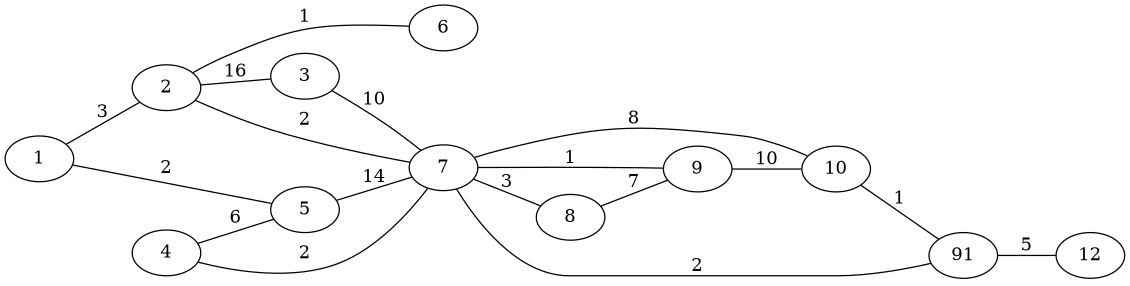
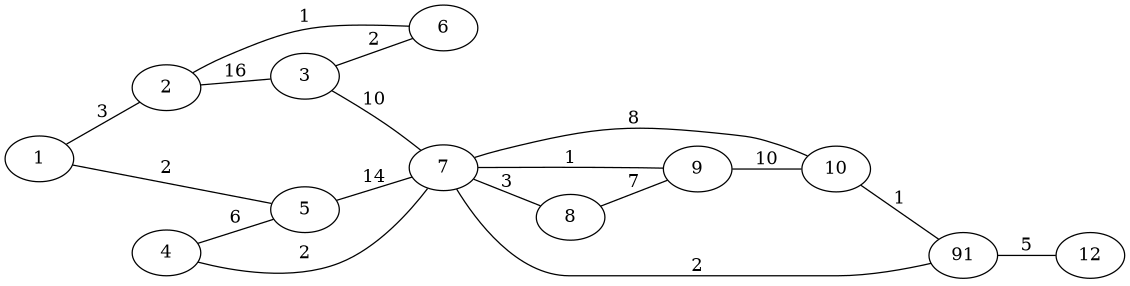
edge "6" -- "3": added, label "2"
edge "2" -- "7": removed, label "2"
